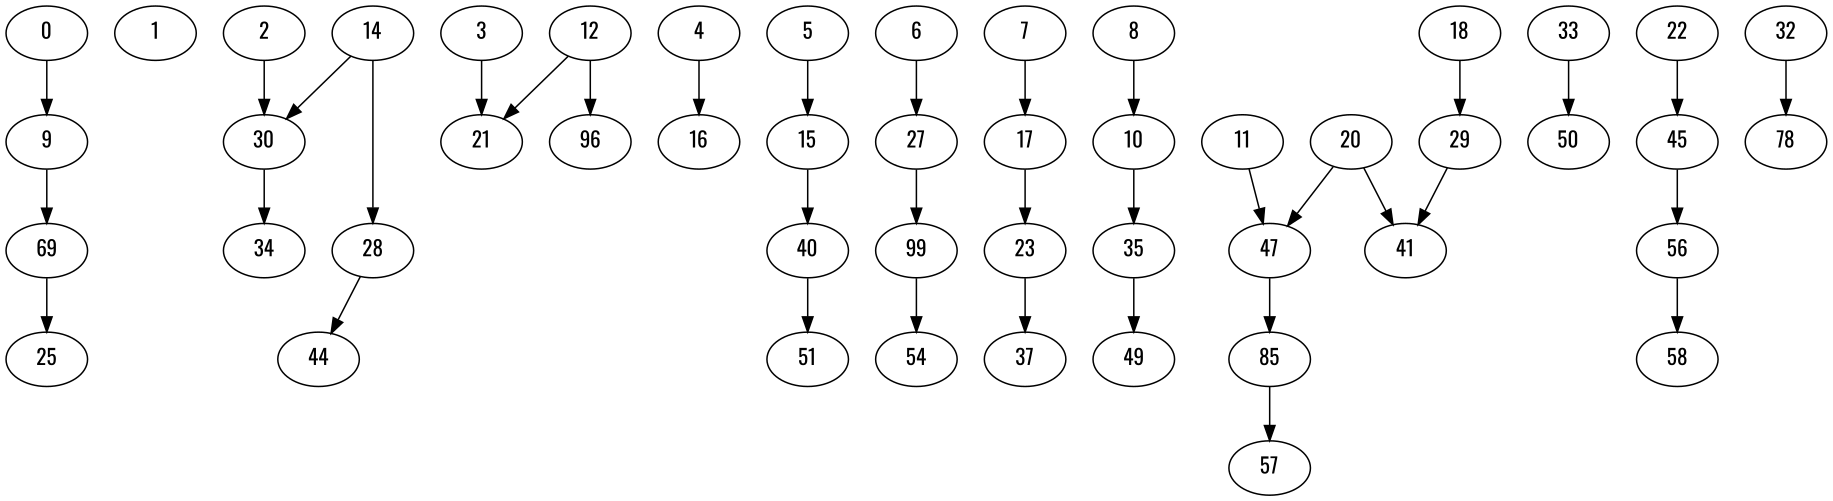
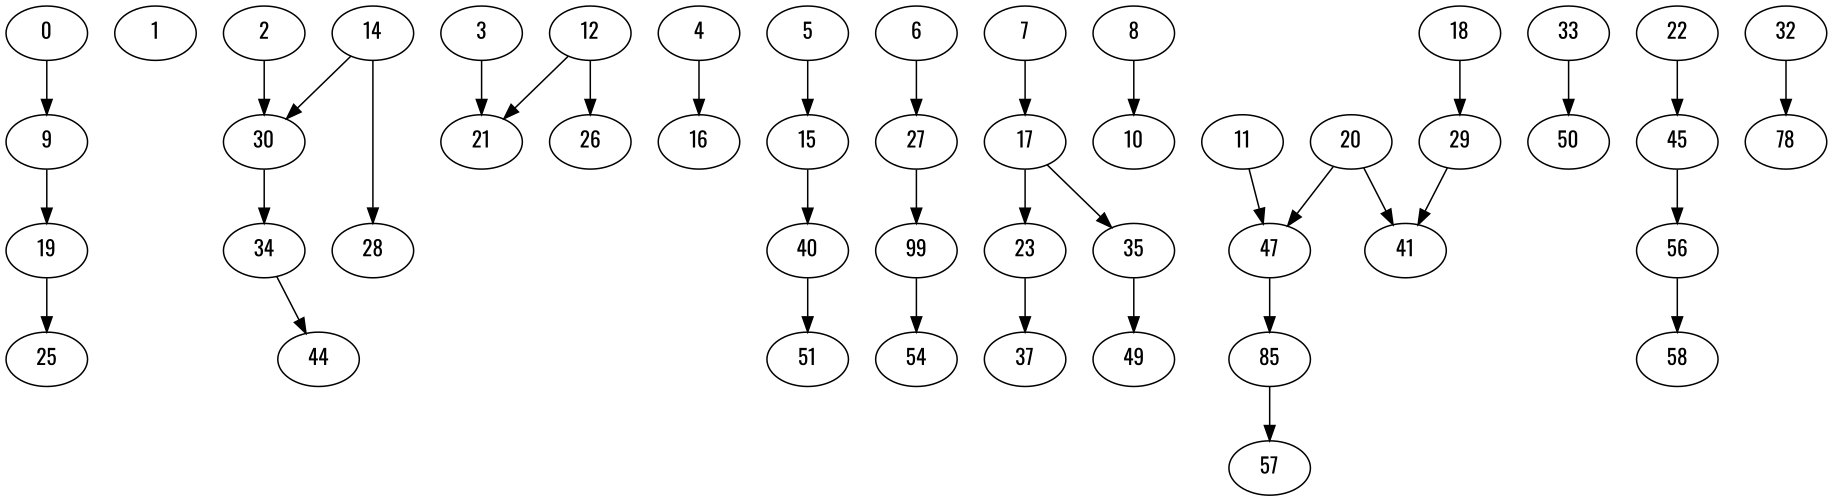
node "96": label "96" -> "26"
edge "10" -> "35": now "17" -> "35"
node "69": label "69" -> "19"
edge "28" -> "44": now "34" -> "44"
